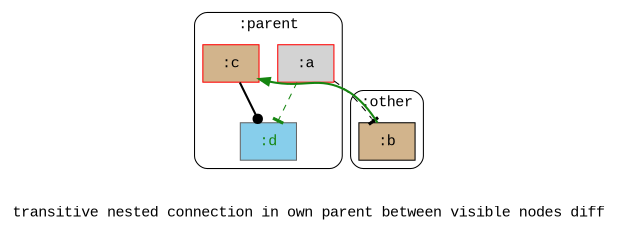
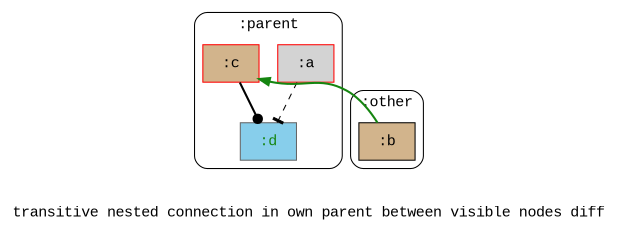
edge ":a" -> ":b": removed
edge ":a" -> ":d": color #158510 -> #000000
